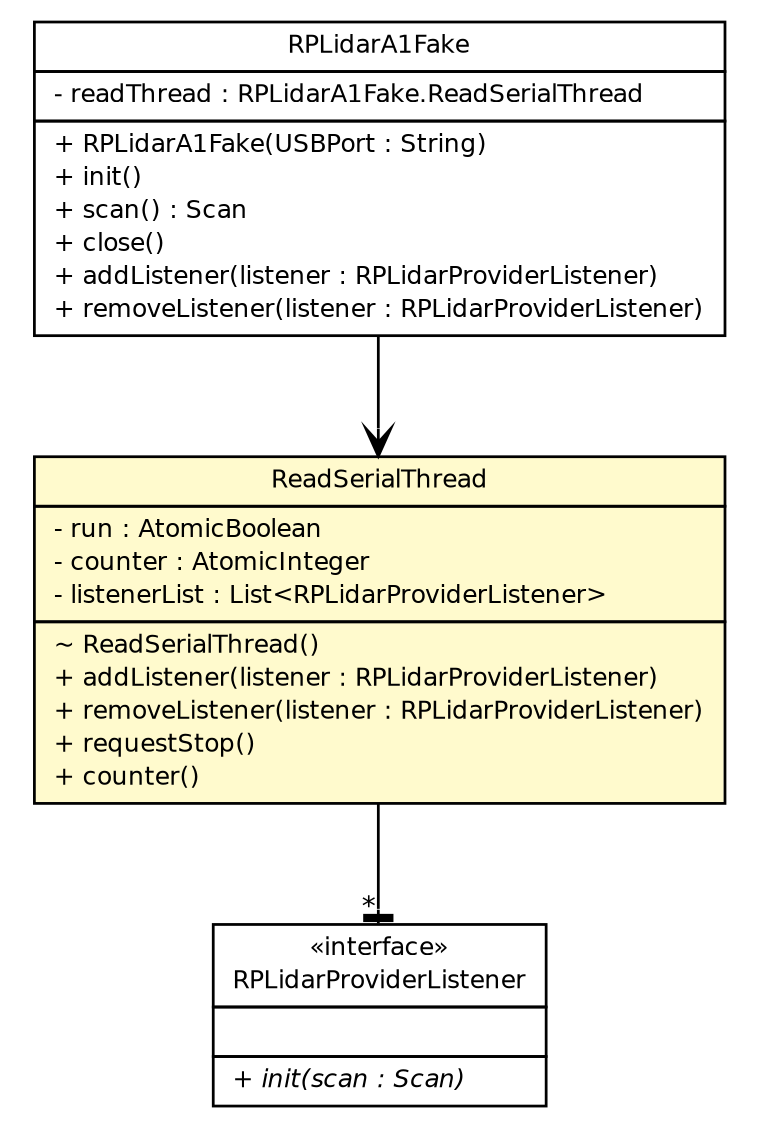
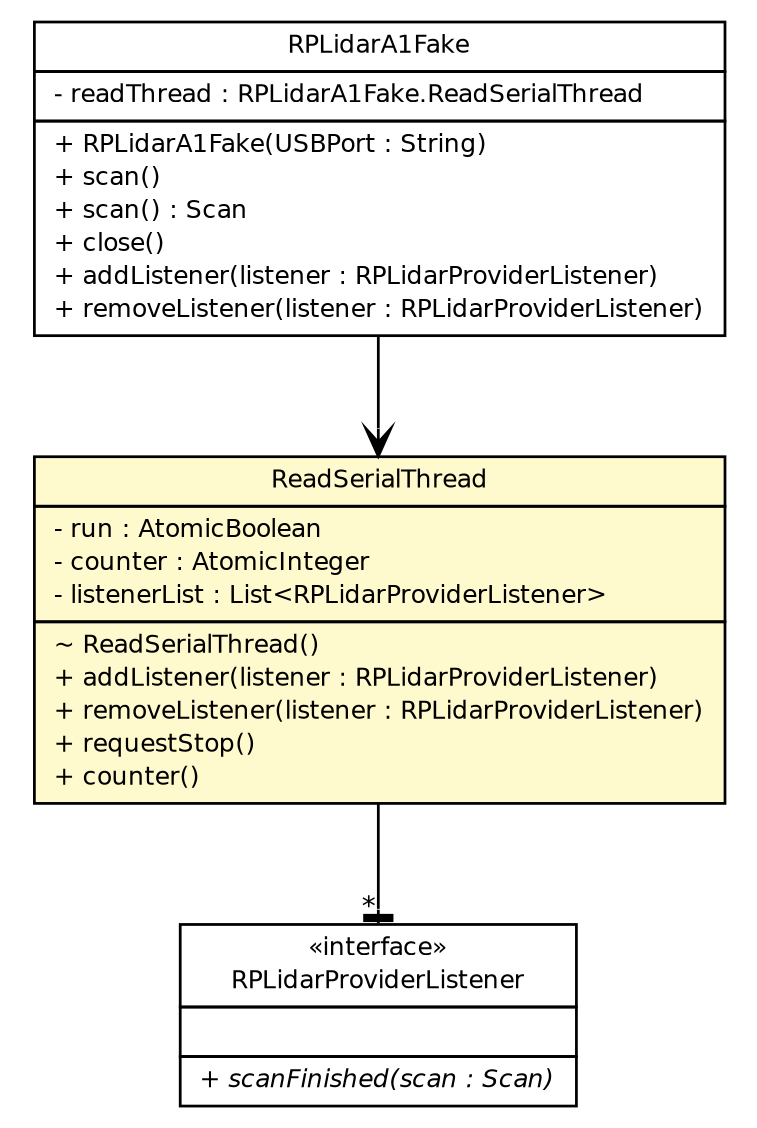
node "RPLidarA1Fake": text "+ init()" -> "+ scan()"
node "RPLidarProviderListener": text "+ init(scan : Scan)" -> "+ scanFinished(scan : Scan)"
